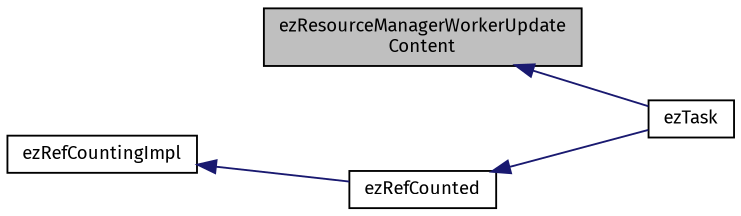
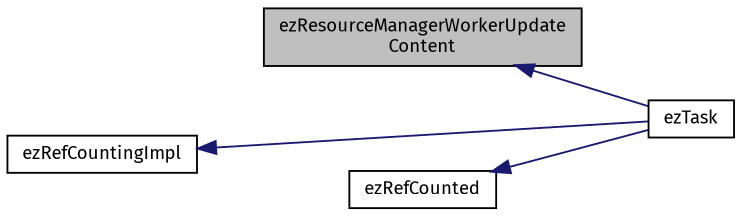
edge "ezRefCounted" -> "ezRefCountingImpl": now "ezTask" -> "ezRefCountingImpl"
